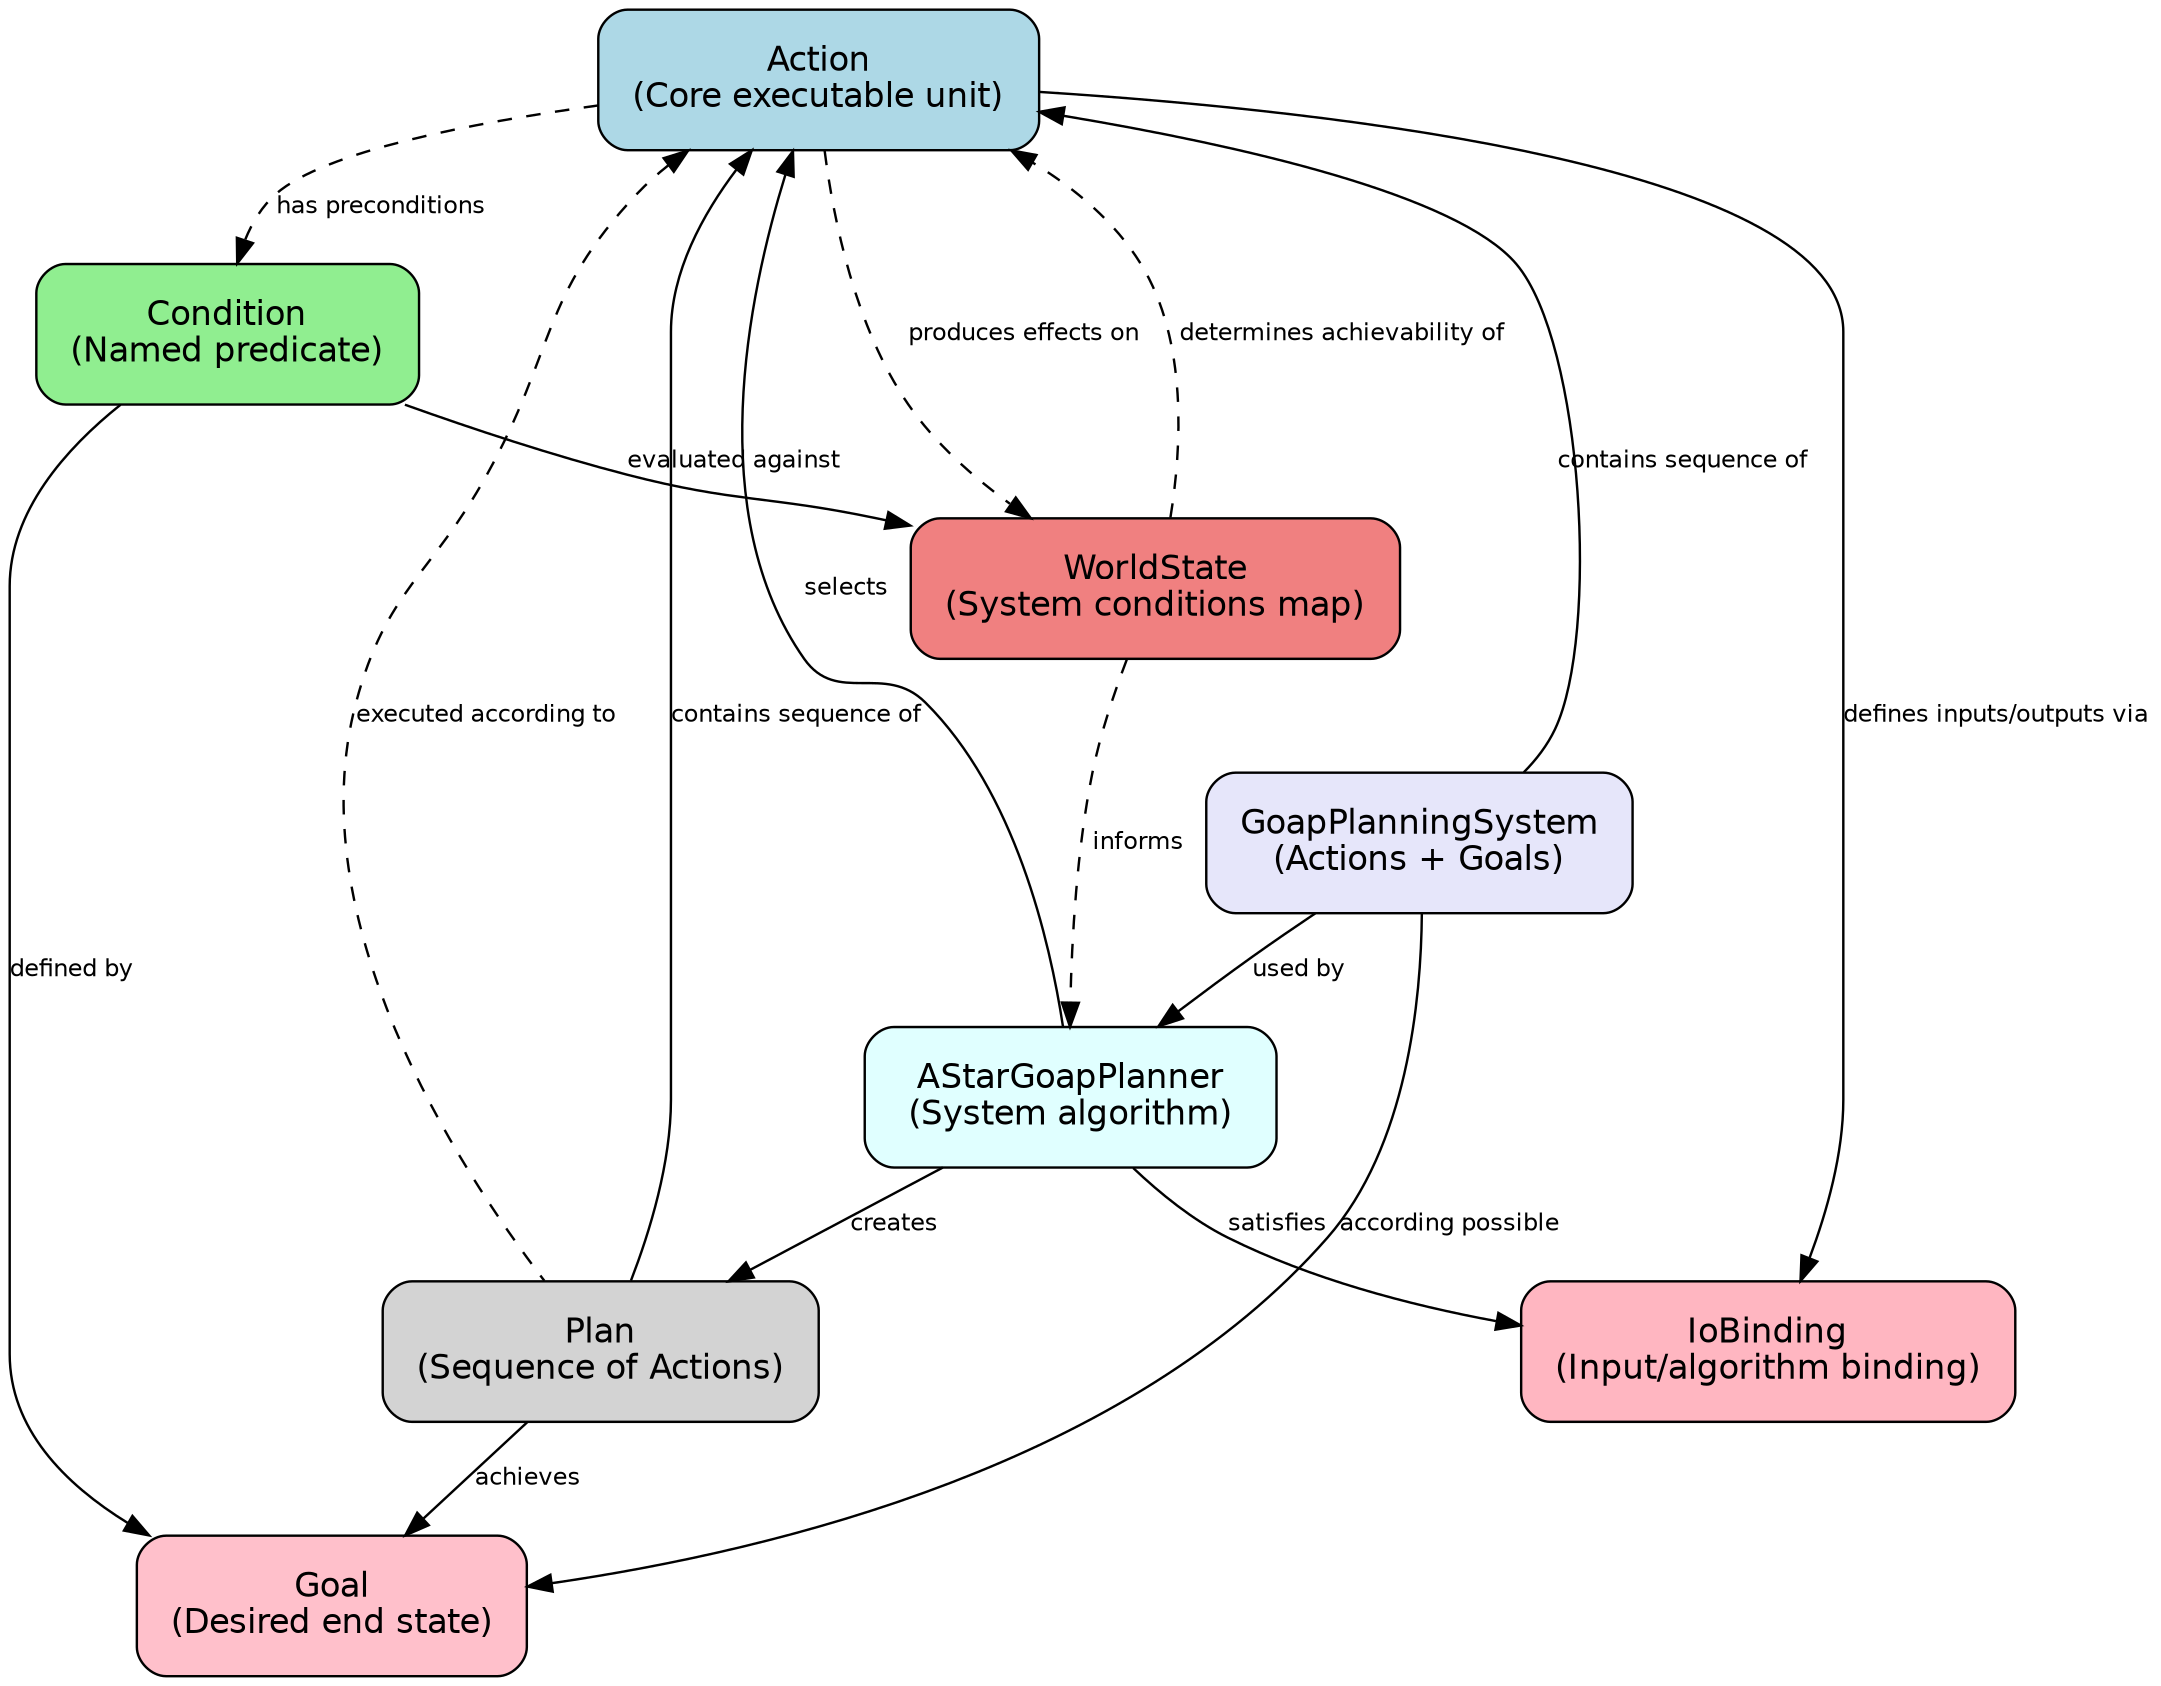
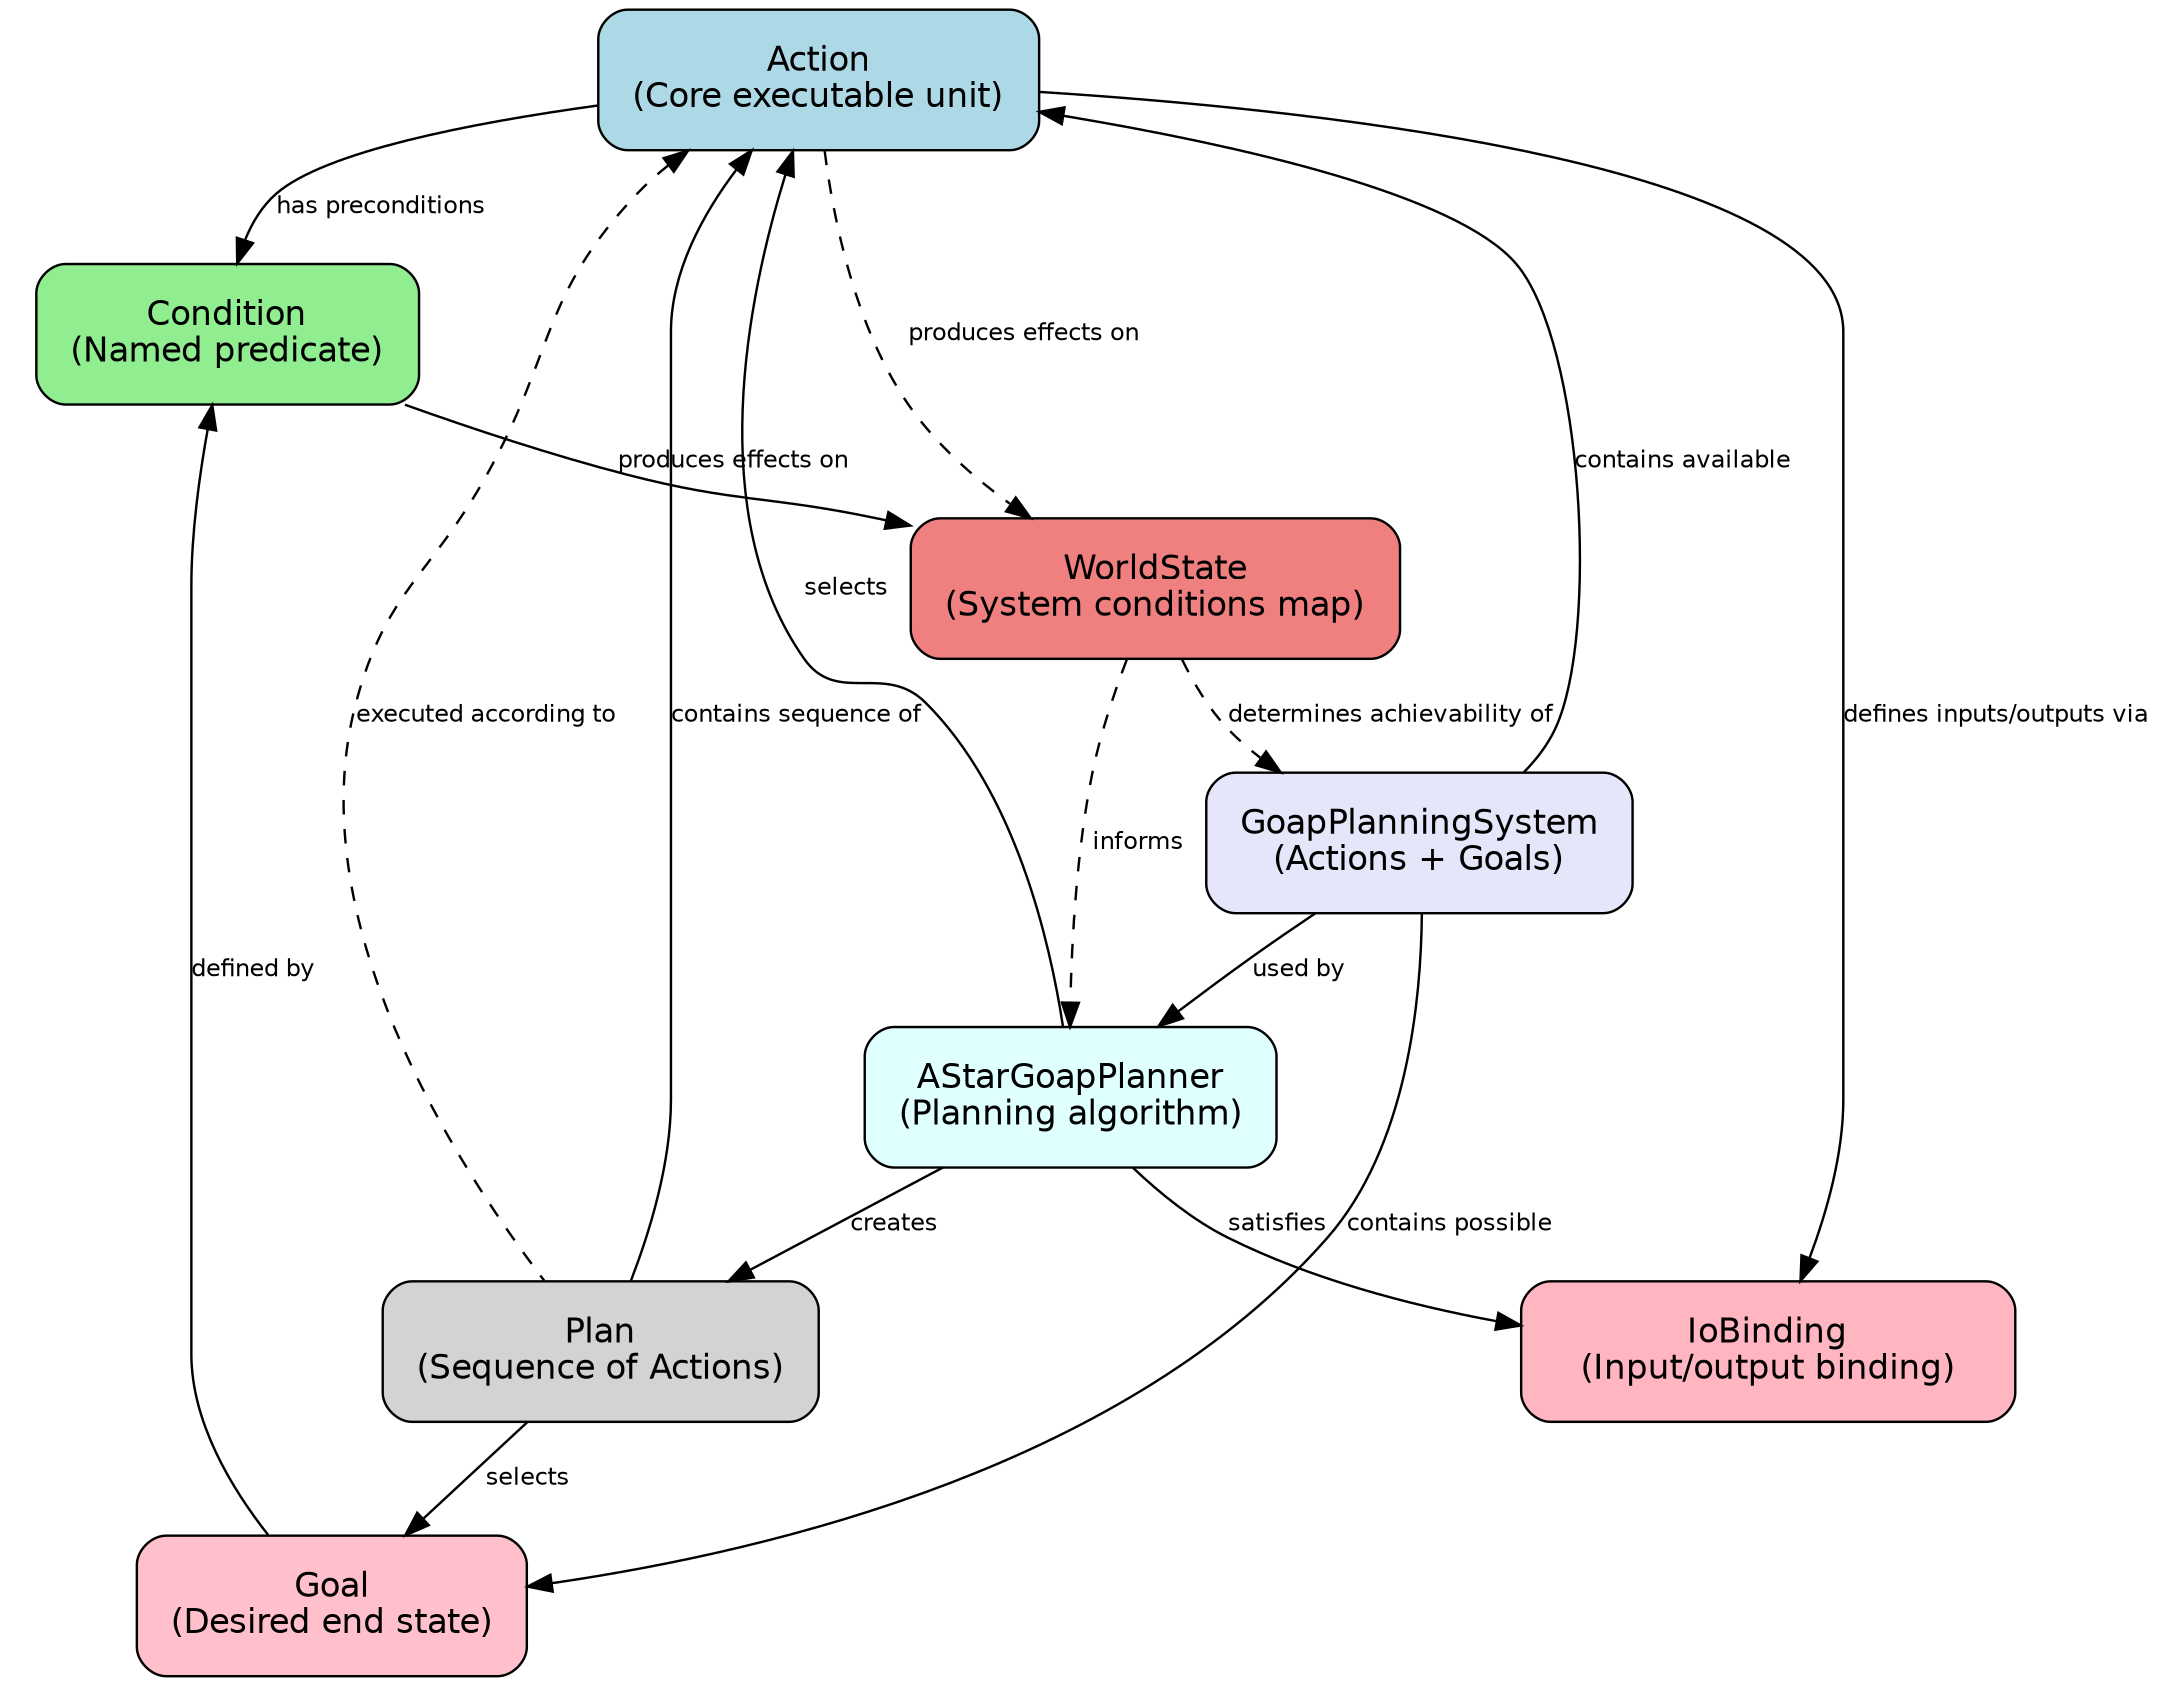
edge "Action (Core executable unit)" -> "Condition (Named predicate)": style dashed -> solid
edge "WorldState (System conditions map)" -> "Action (Core executable unit)": now "WorldState (System conditions map)" -> "GoapPlanningSystem (Actions + Goals)"
edge "Condition (Named predicate)" -> "WorldState (System conditions map)": label "evaluated against" -> "produces effects on"
edge "GoapPlanningSystem (Actions + Goals)" -> "Action (Core executable unit)": label "contains sequence of" -> "contains available"
edge "Condition (Named predicate)" -> "Goal (Desired end state)": reversed
node "AStarGoapPlanner (System algorithm)": label "AStarGoapPlanner (System algorithm)" -> "AStarGoapPlanner (Planning algorithm)"
edge "GoapPlanningSystem (Actions + Goals)" -> "Goal (Desired end state)": label "according possible" -> "contains possible"
node "IoBinding (Input/algorithm binding)": label "IoBinding (Input/algorithm binding)" -> "IoBinding (Input/output binding)"
edge "Plan (Sequence of Actions)" -> "Goal (Desired end state)": label "achieves" -> "selects"
